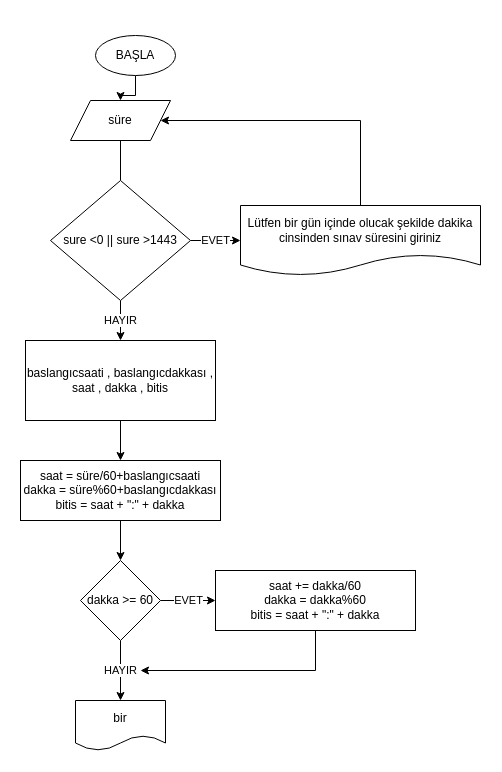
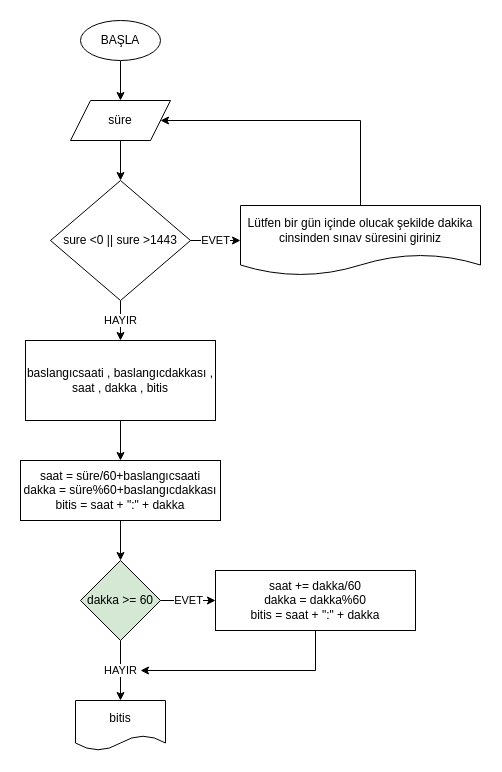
node "BAŞLA": moved (136, 56) -> (121, 41)
edge "süre" -- "sure <0 || sure >1443": arrowhead none -> classic
node "dakka >= 60": fillcolor #ffffff -> #d5e8d4
node "bir": label "bir" -> "bitis"
